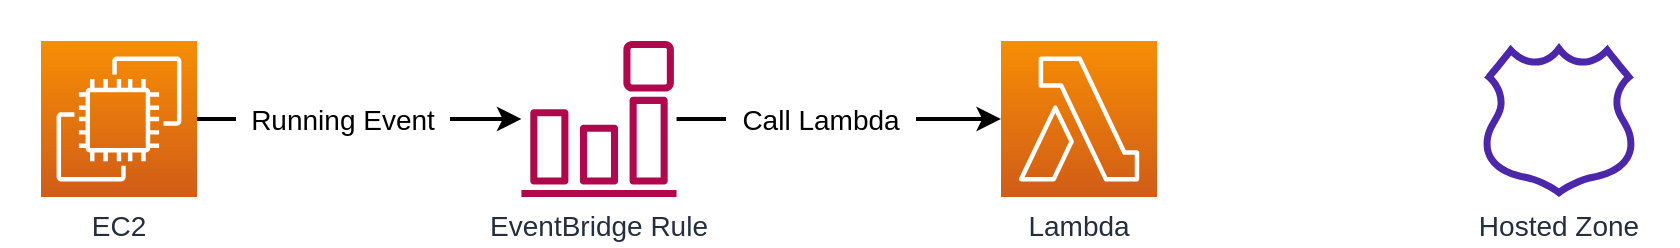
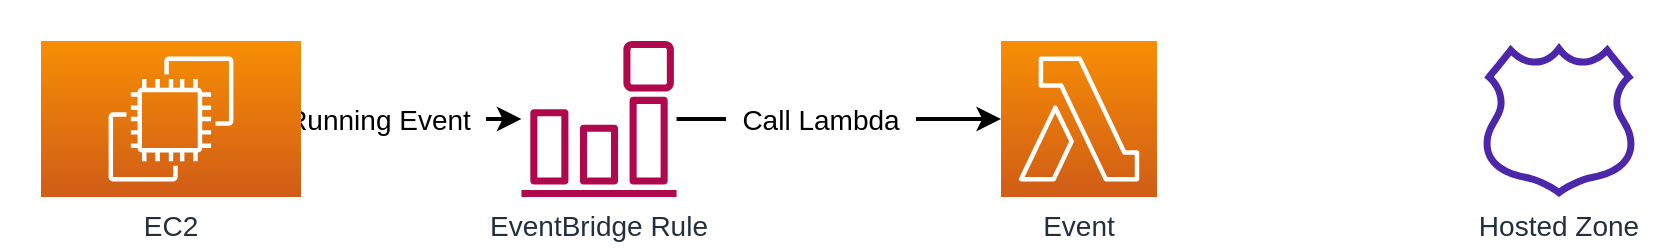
node "EC2": size 156x156 -> 260x156
node "Lambda": label "Lambda" -> "Event"
